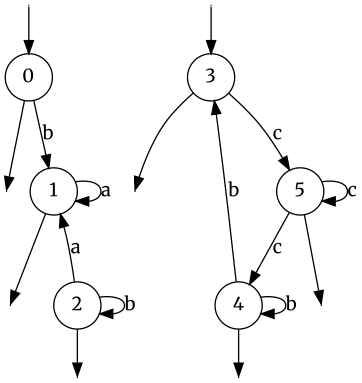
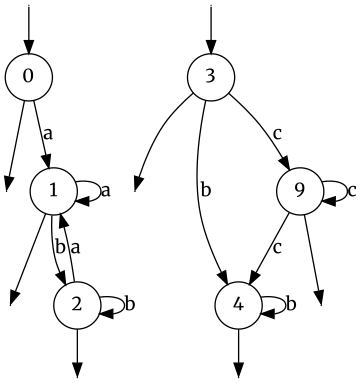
edge "0" -> "1": label "b" -> "a"
node "5": label "5" -> "9"
edge "4" -> "3": reversed
edge "1" -> "2": added, label "b"
